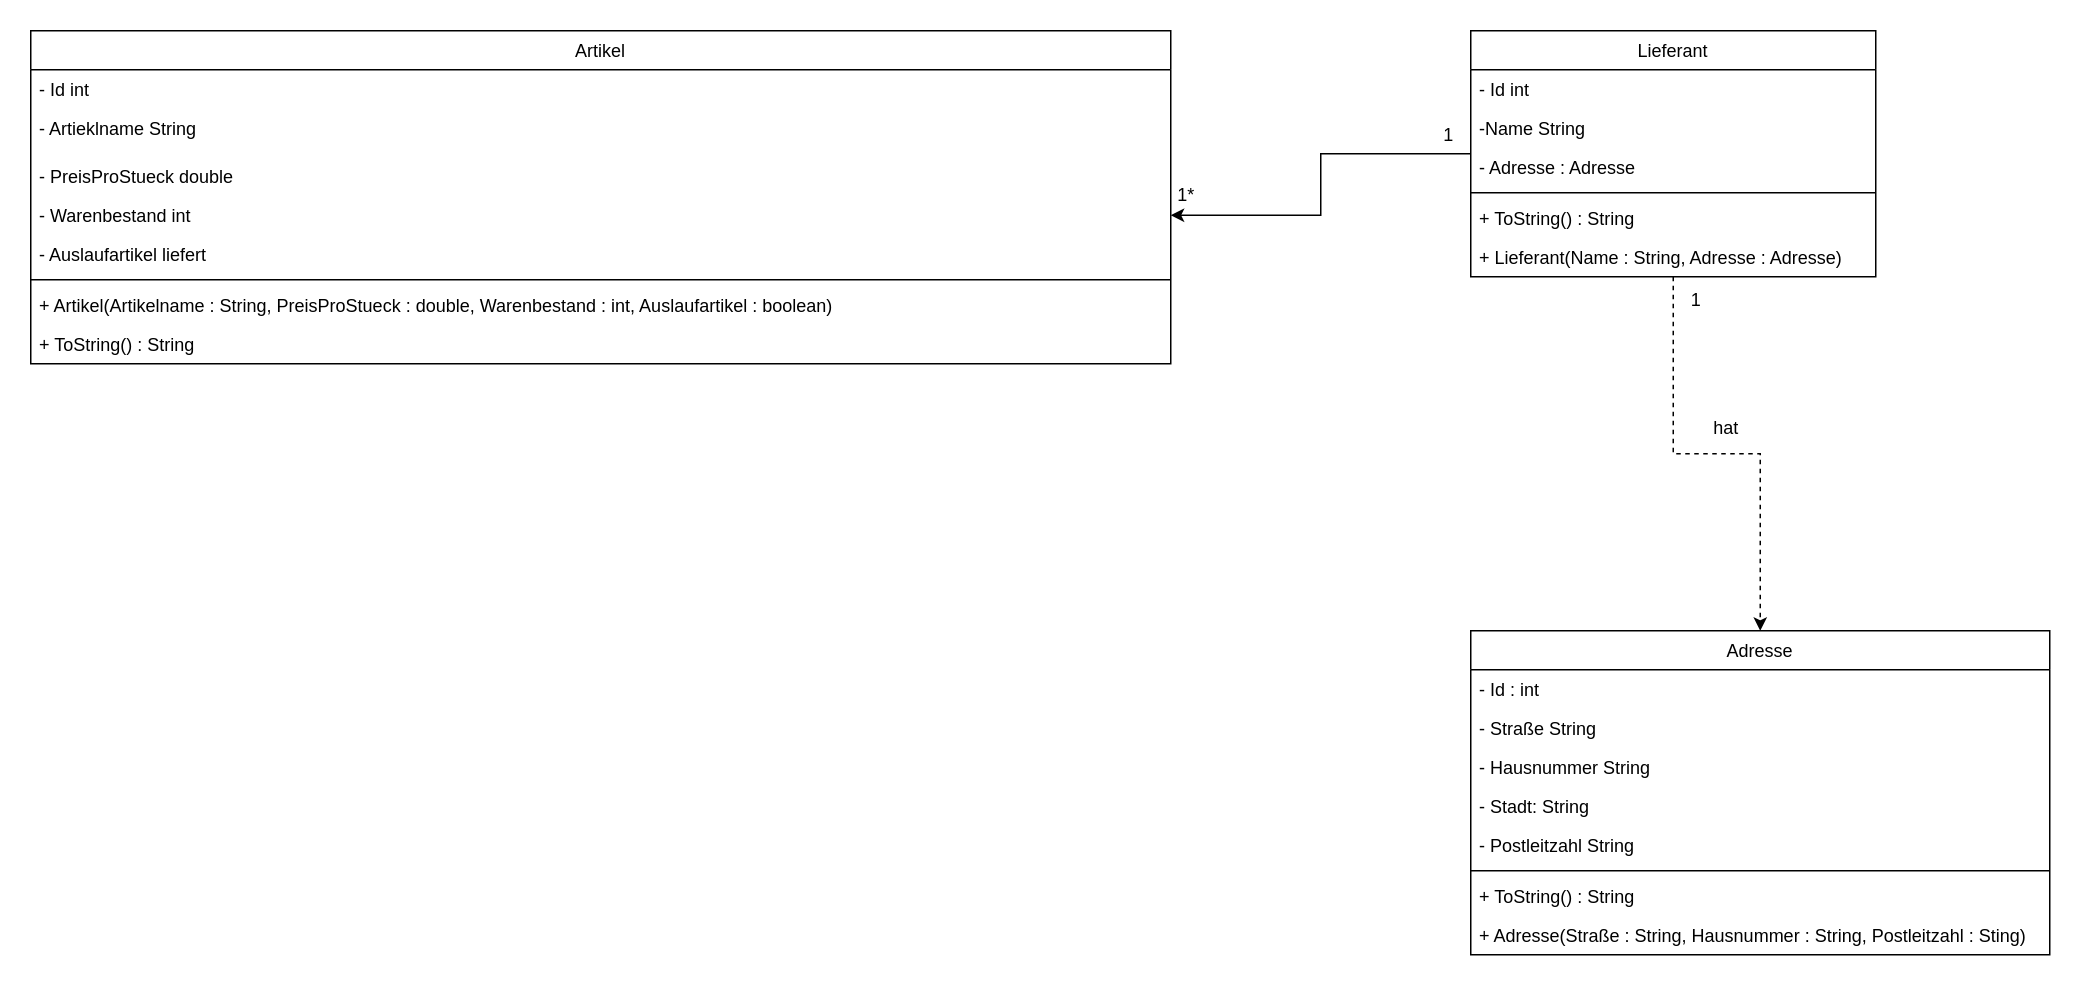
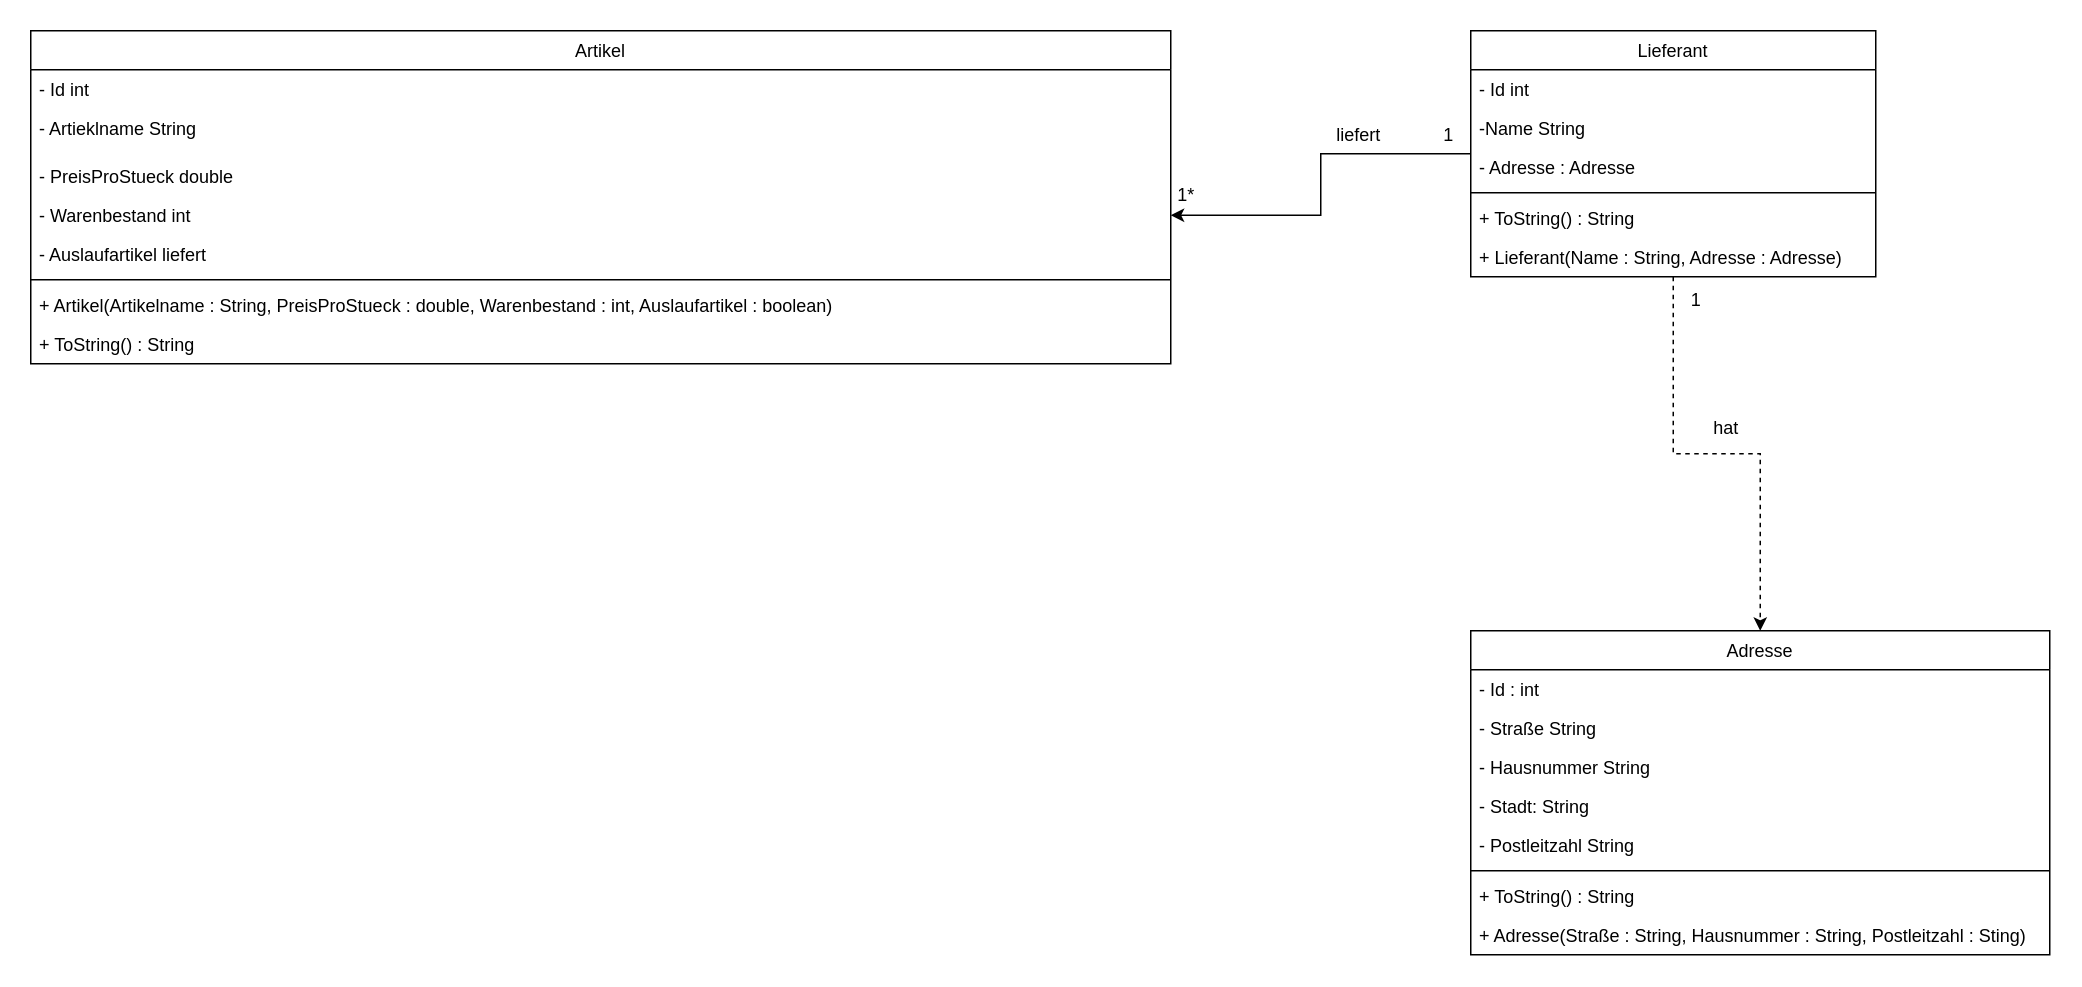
node "liefert": added
